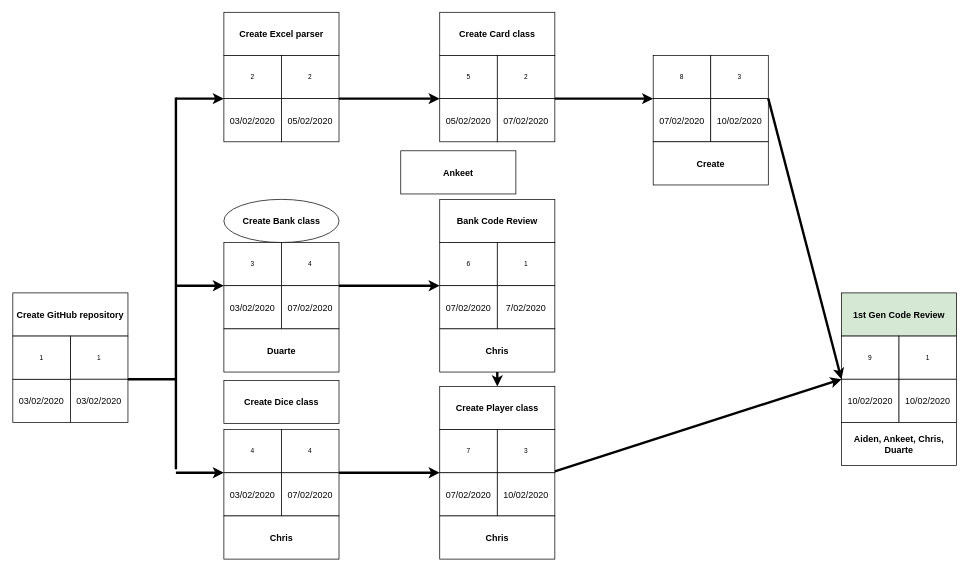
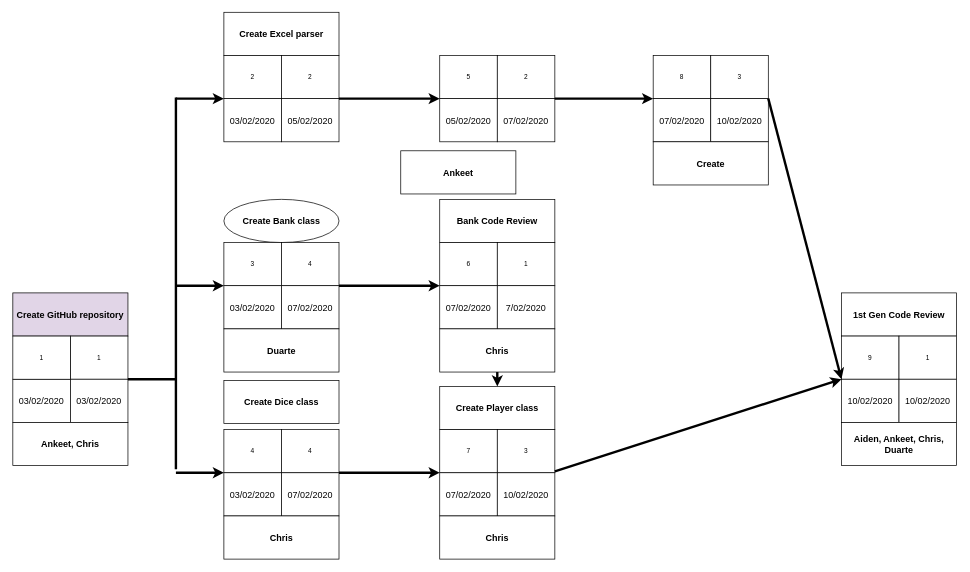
node "Create Card class": removed
node "Create GitHub repository": fillcolor #ffffff -> #e1d5e7
node "1st Gen Code Review": fillcolor #d5e8d4 -> #ffffff
node "Ankeet, Chris": added
